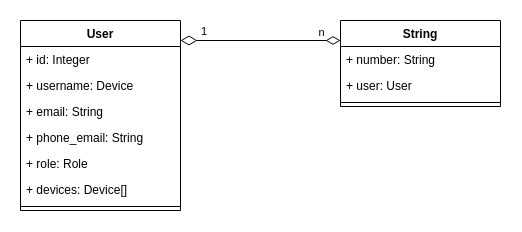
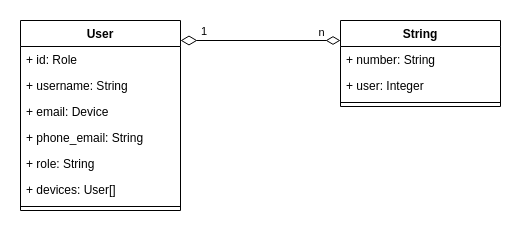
node "+ id: Integer": label "+ id: Integer" -> "+ id: Role"
node "+ username: Device": label "+ username: Device" -> "+ username: String"
node "+ user: User": label "+ user: User" -> "+ user: Integer"
node "+ email: String": label "+ email: String" -> "+ email: Device"
node "+ role: Role": label "+ role: Role" -> "+ role: String"
node "+ devices: Device[]": label "+ devices: Device[]" -> "+ devices: User[]"
